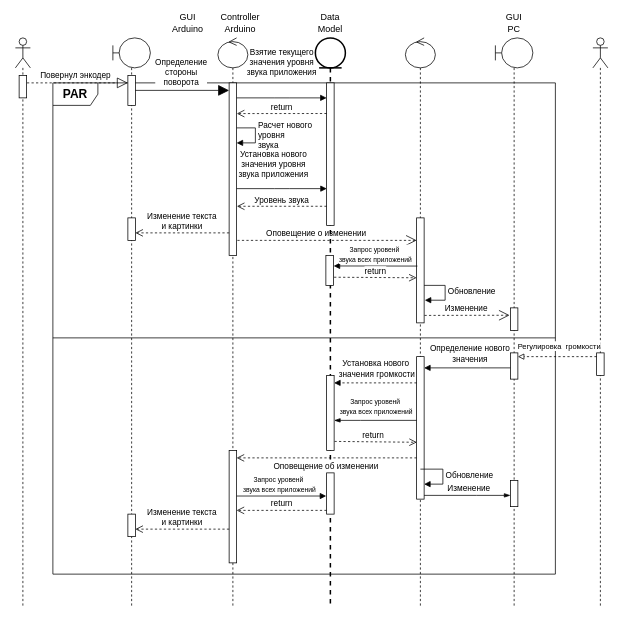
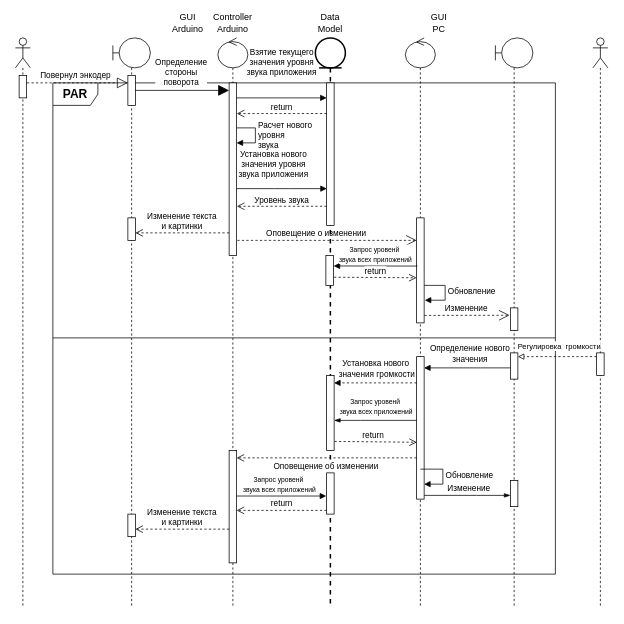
node "Controller Arduino": moved (240, 23) -> (233, 23)
node "GUI PC": moved (514, 23) -> (439, 23)
